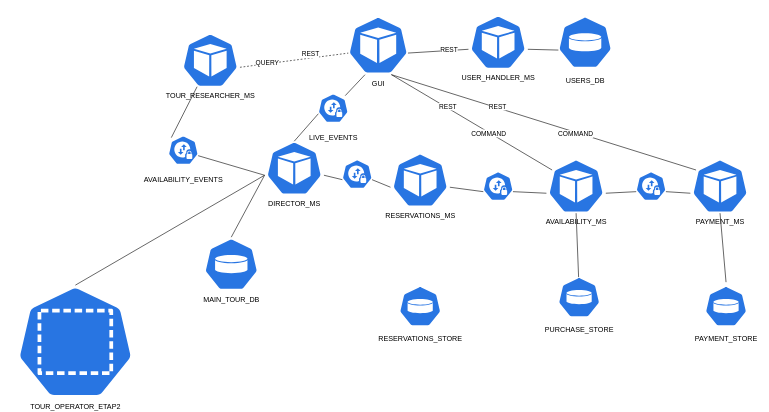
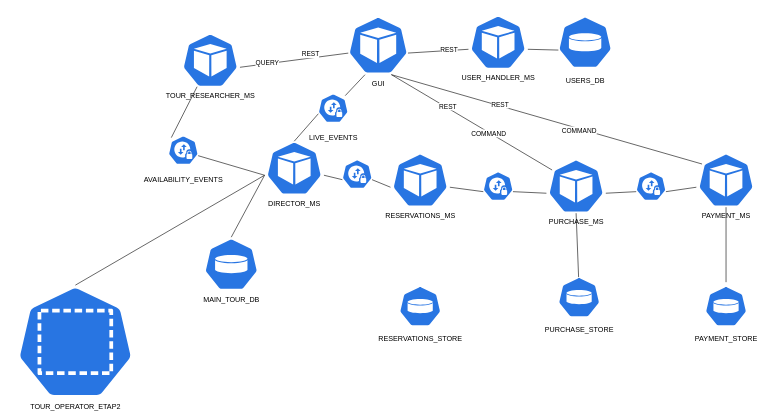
edge "GUI" -- "TOUR_RESEARCHER_MS": style dashed -> solid
node "PAYMENT_MS": moved (720, 186) -> (726, 180)
node "AVAILABILITY_MS": label "AVAILABILITY_MS" -> "PURCHASE_MS"
